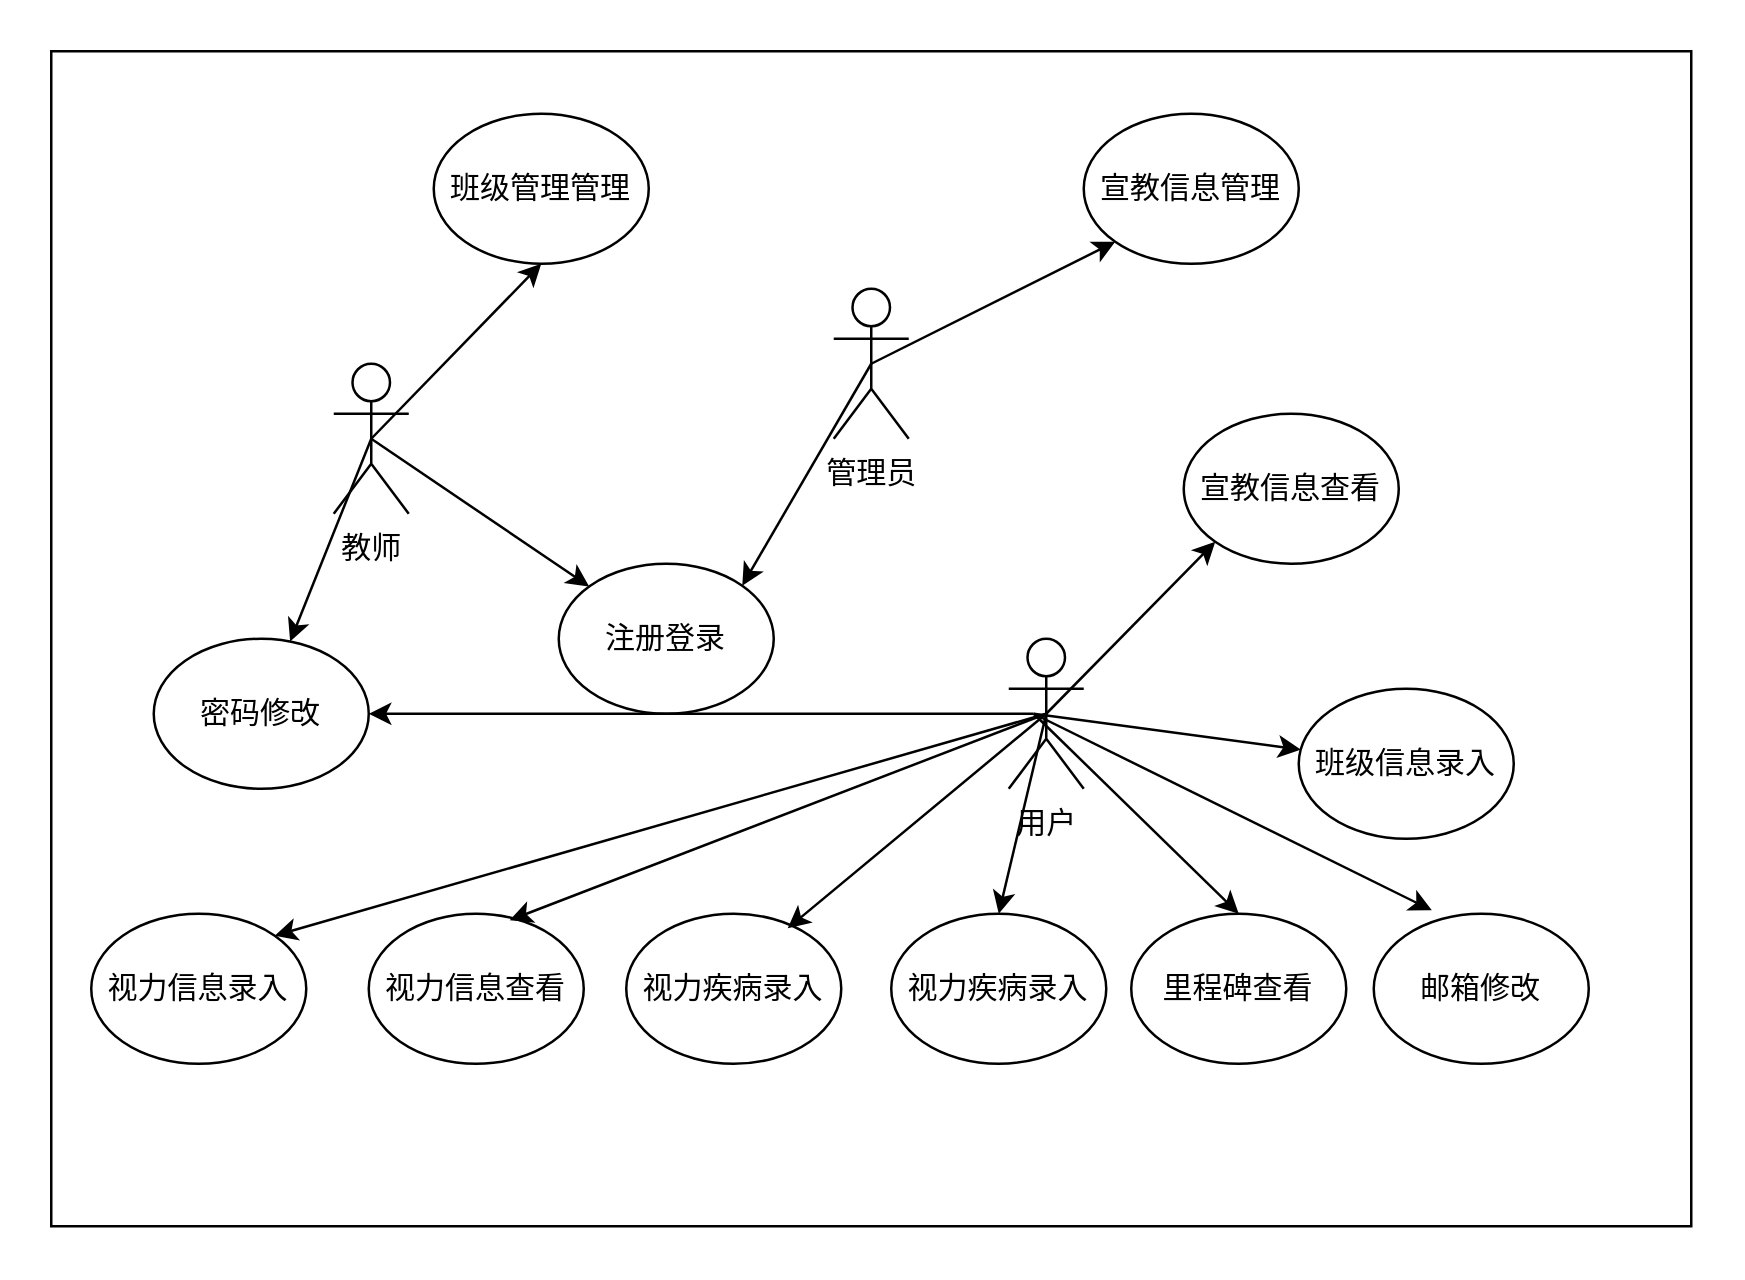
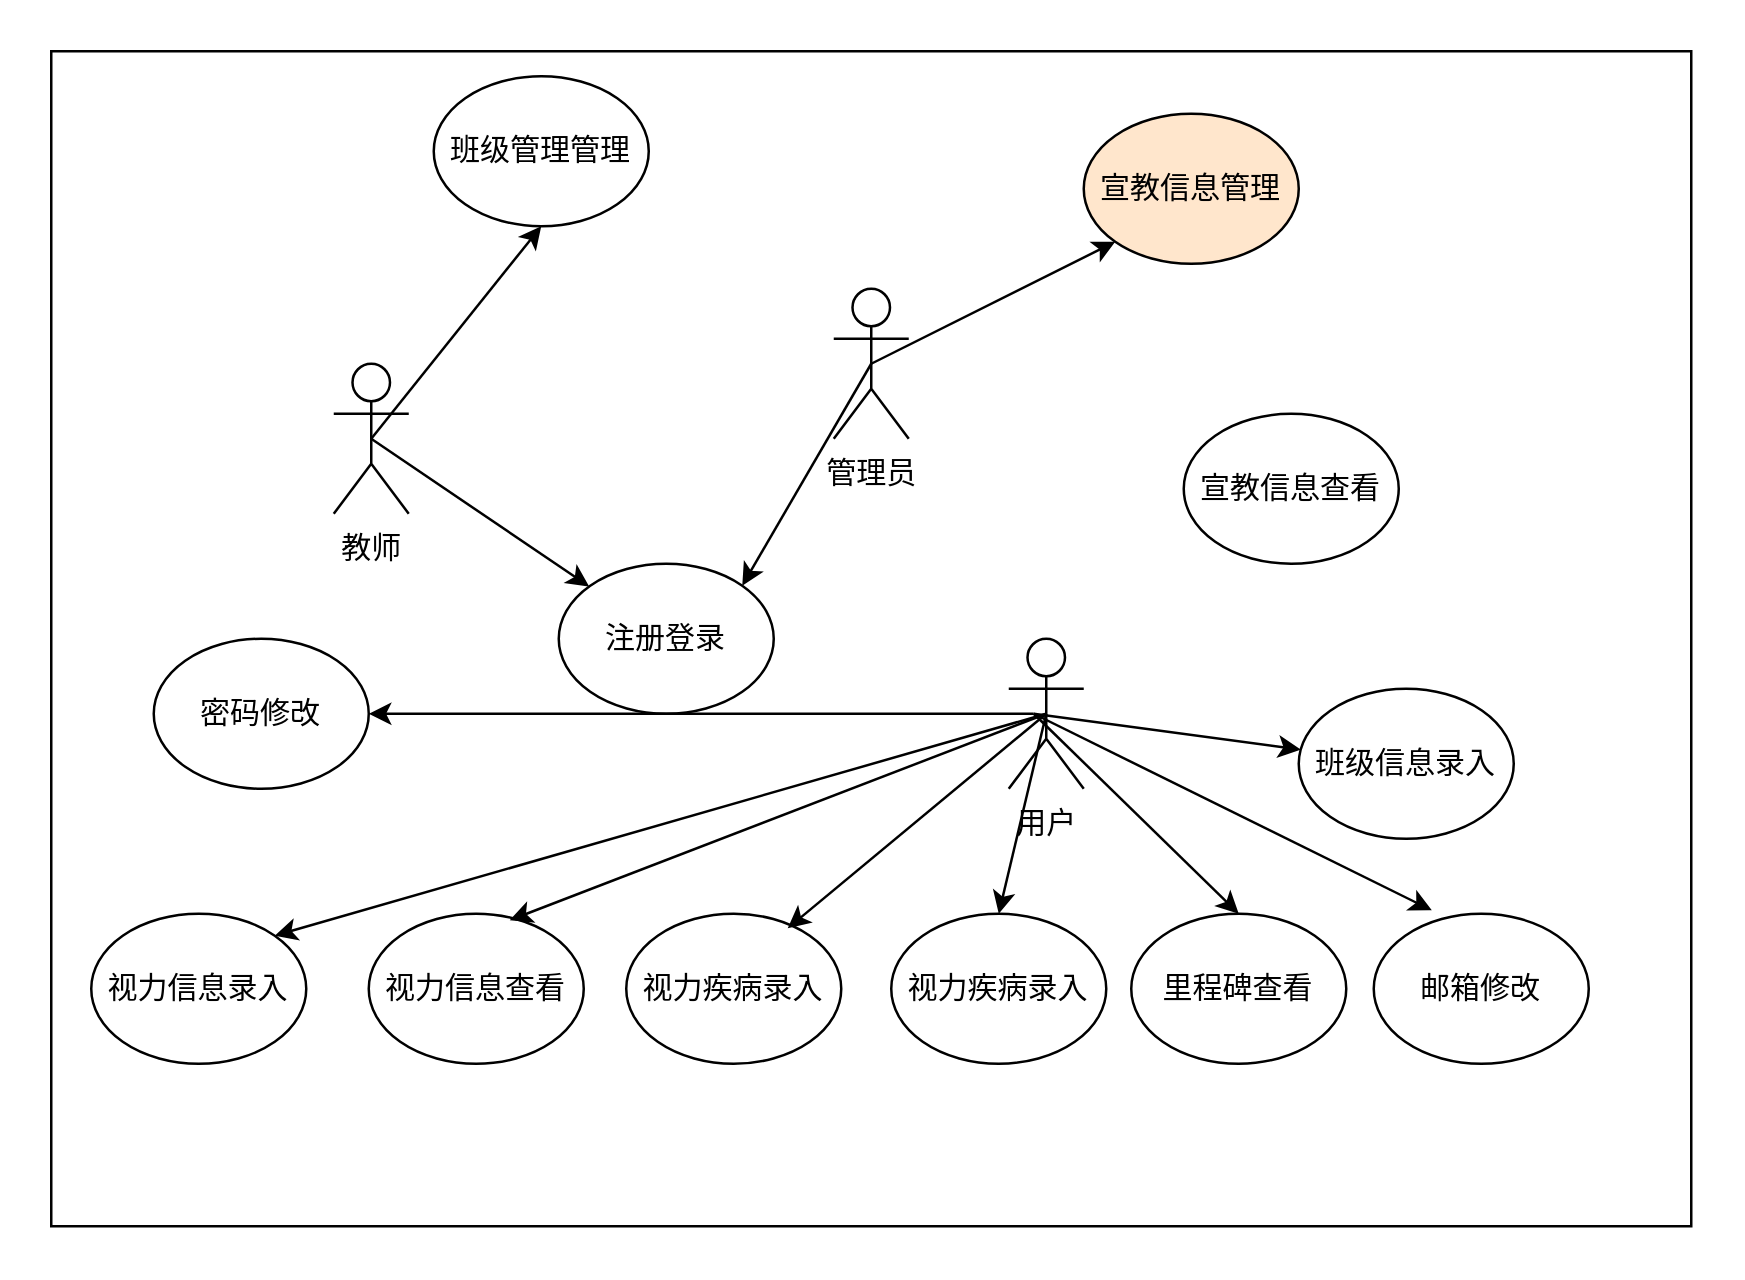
node "班级管理管理": moved (541, 189) -> (541, 151)
node "宣教信息管理": fillcolor #ffffff -> #ffe6cc
edge "教师" -> "密码修改": removed
edge "用户" -> "宣教信息查看": removed
